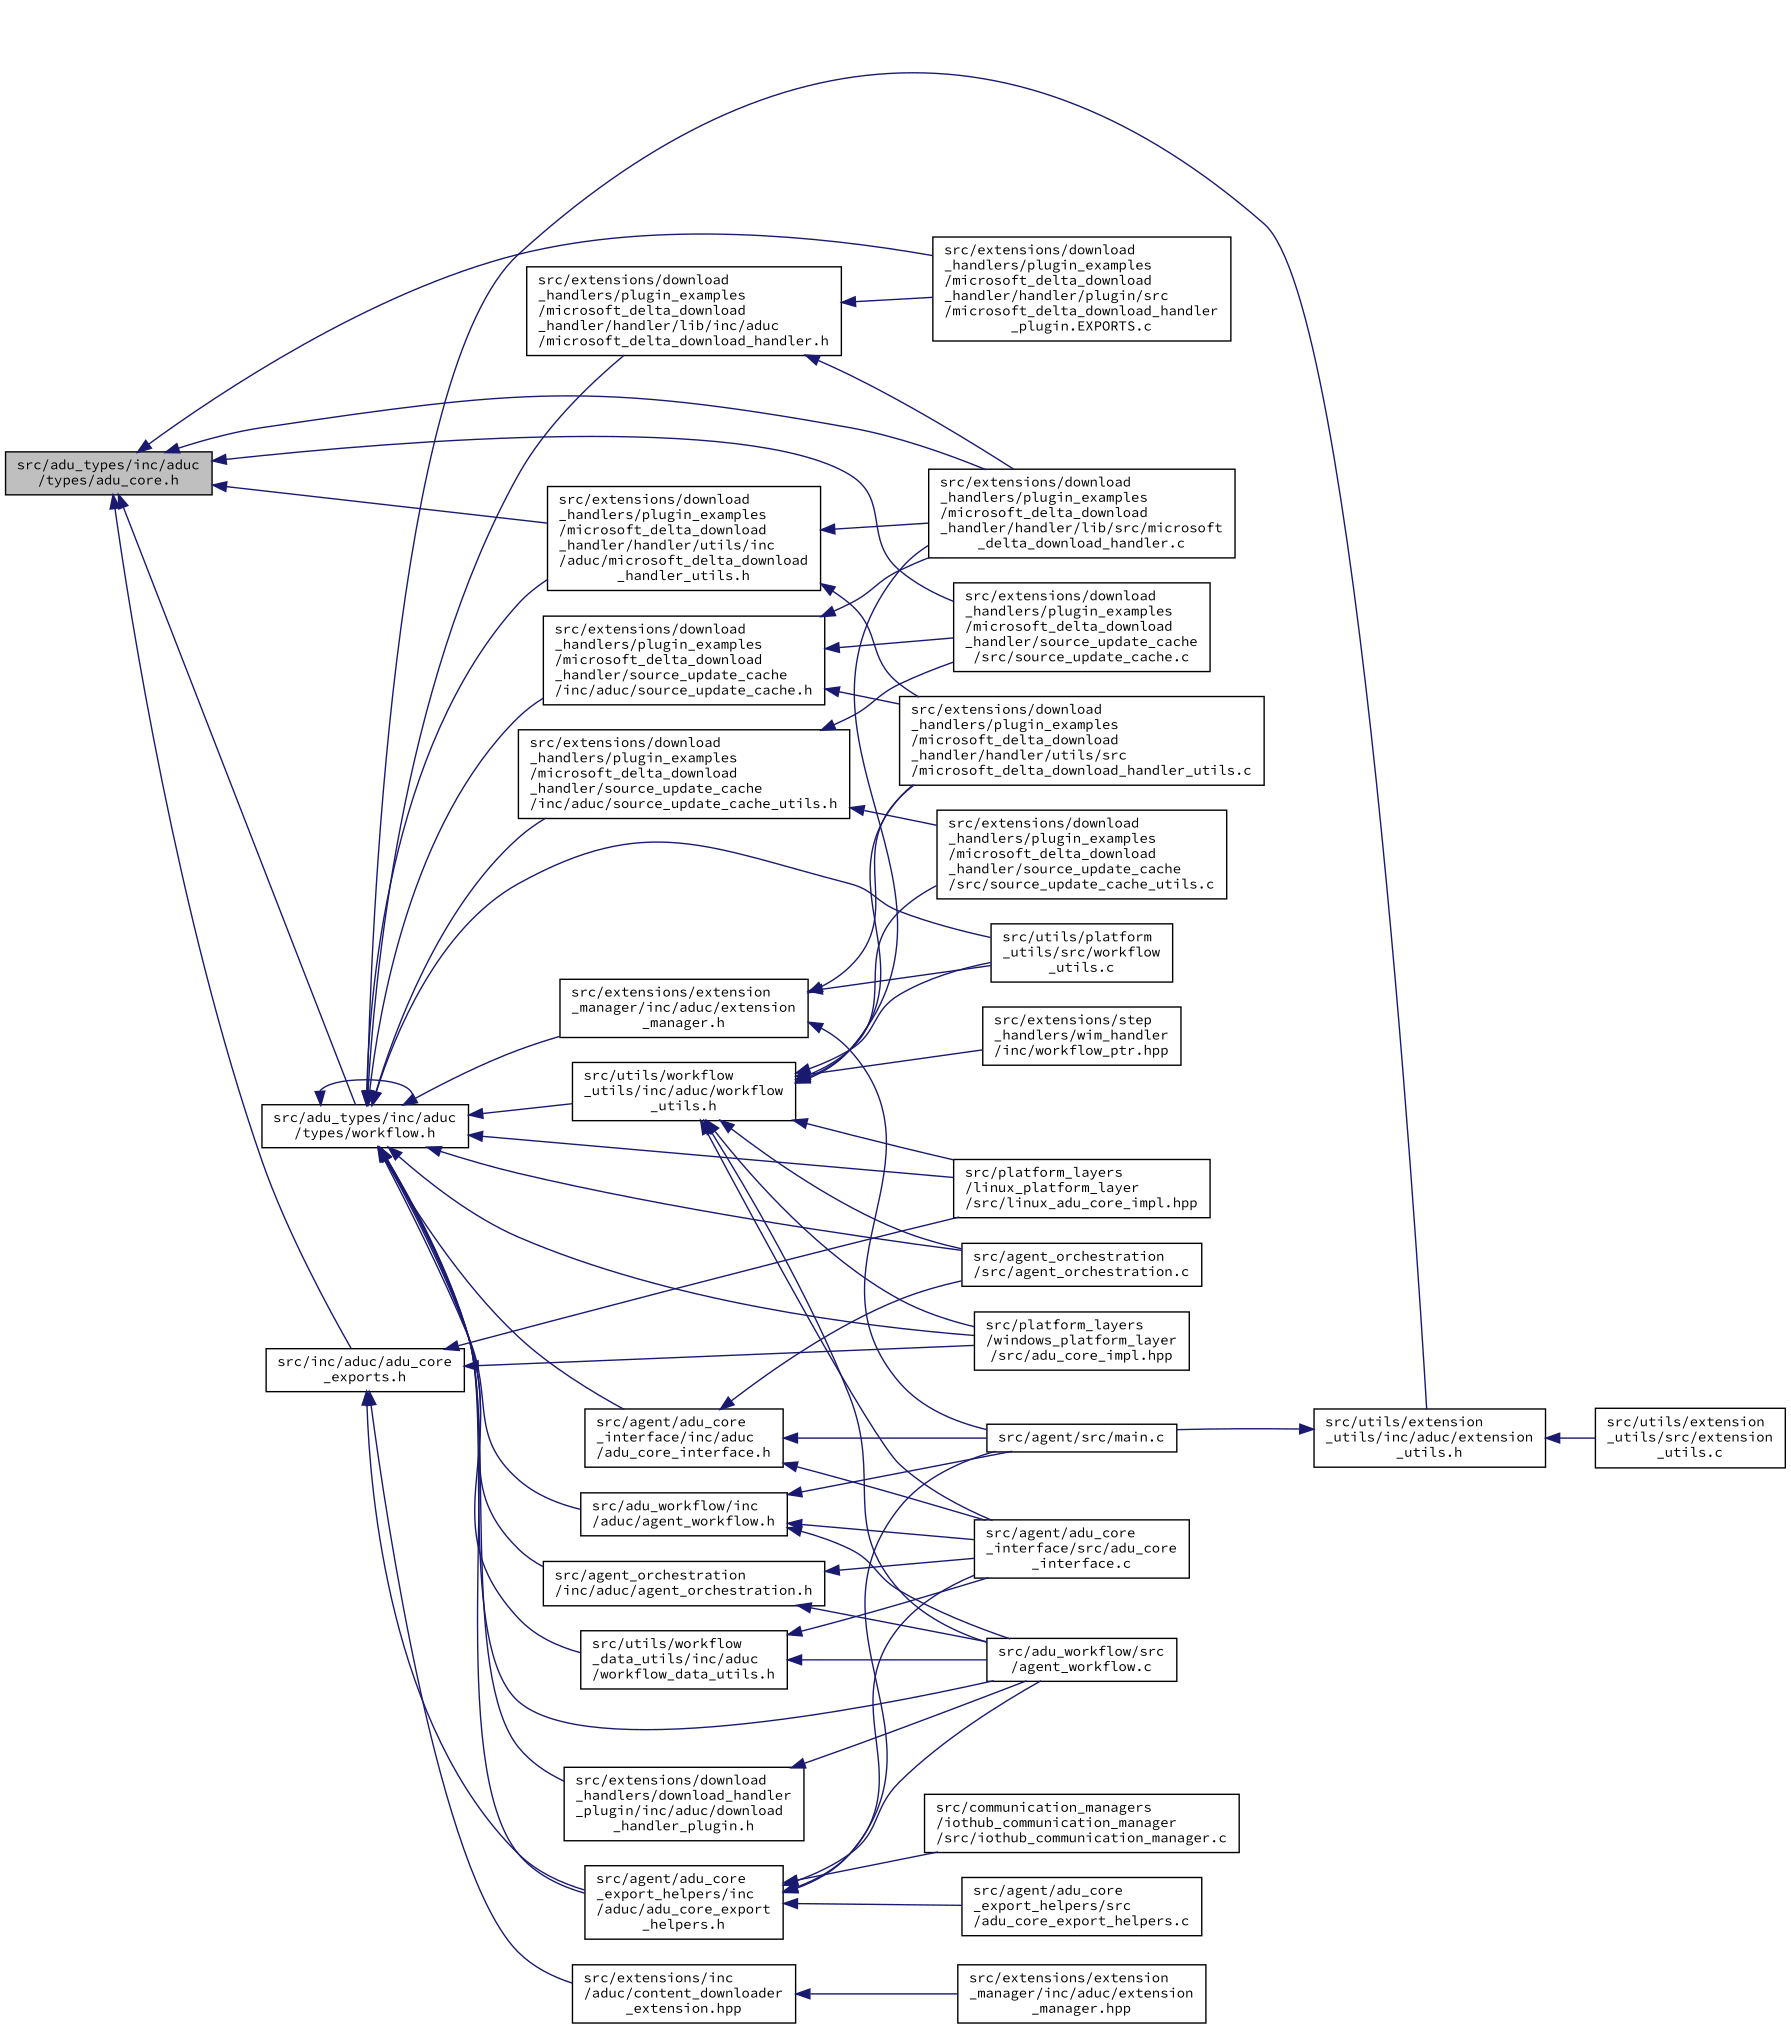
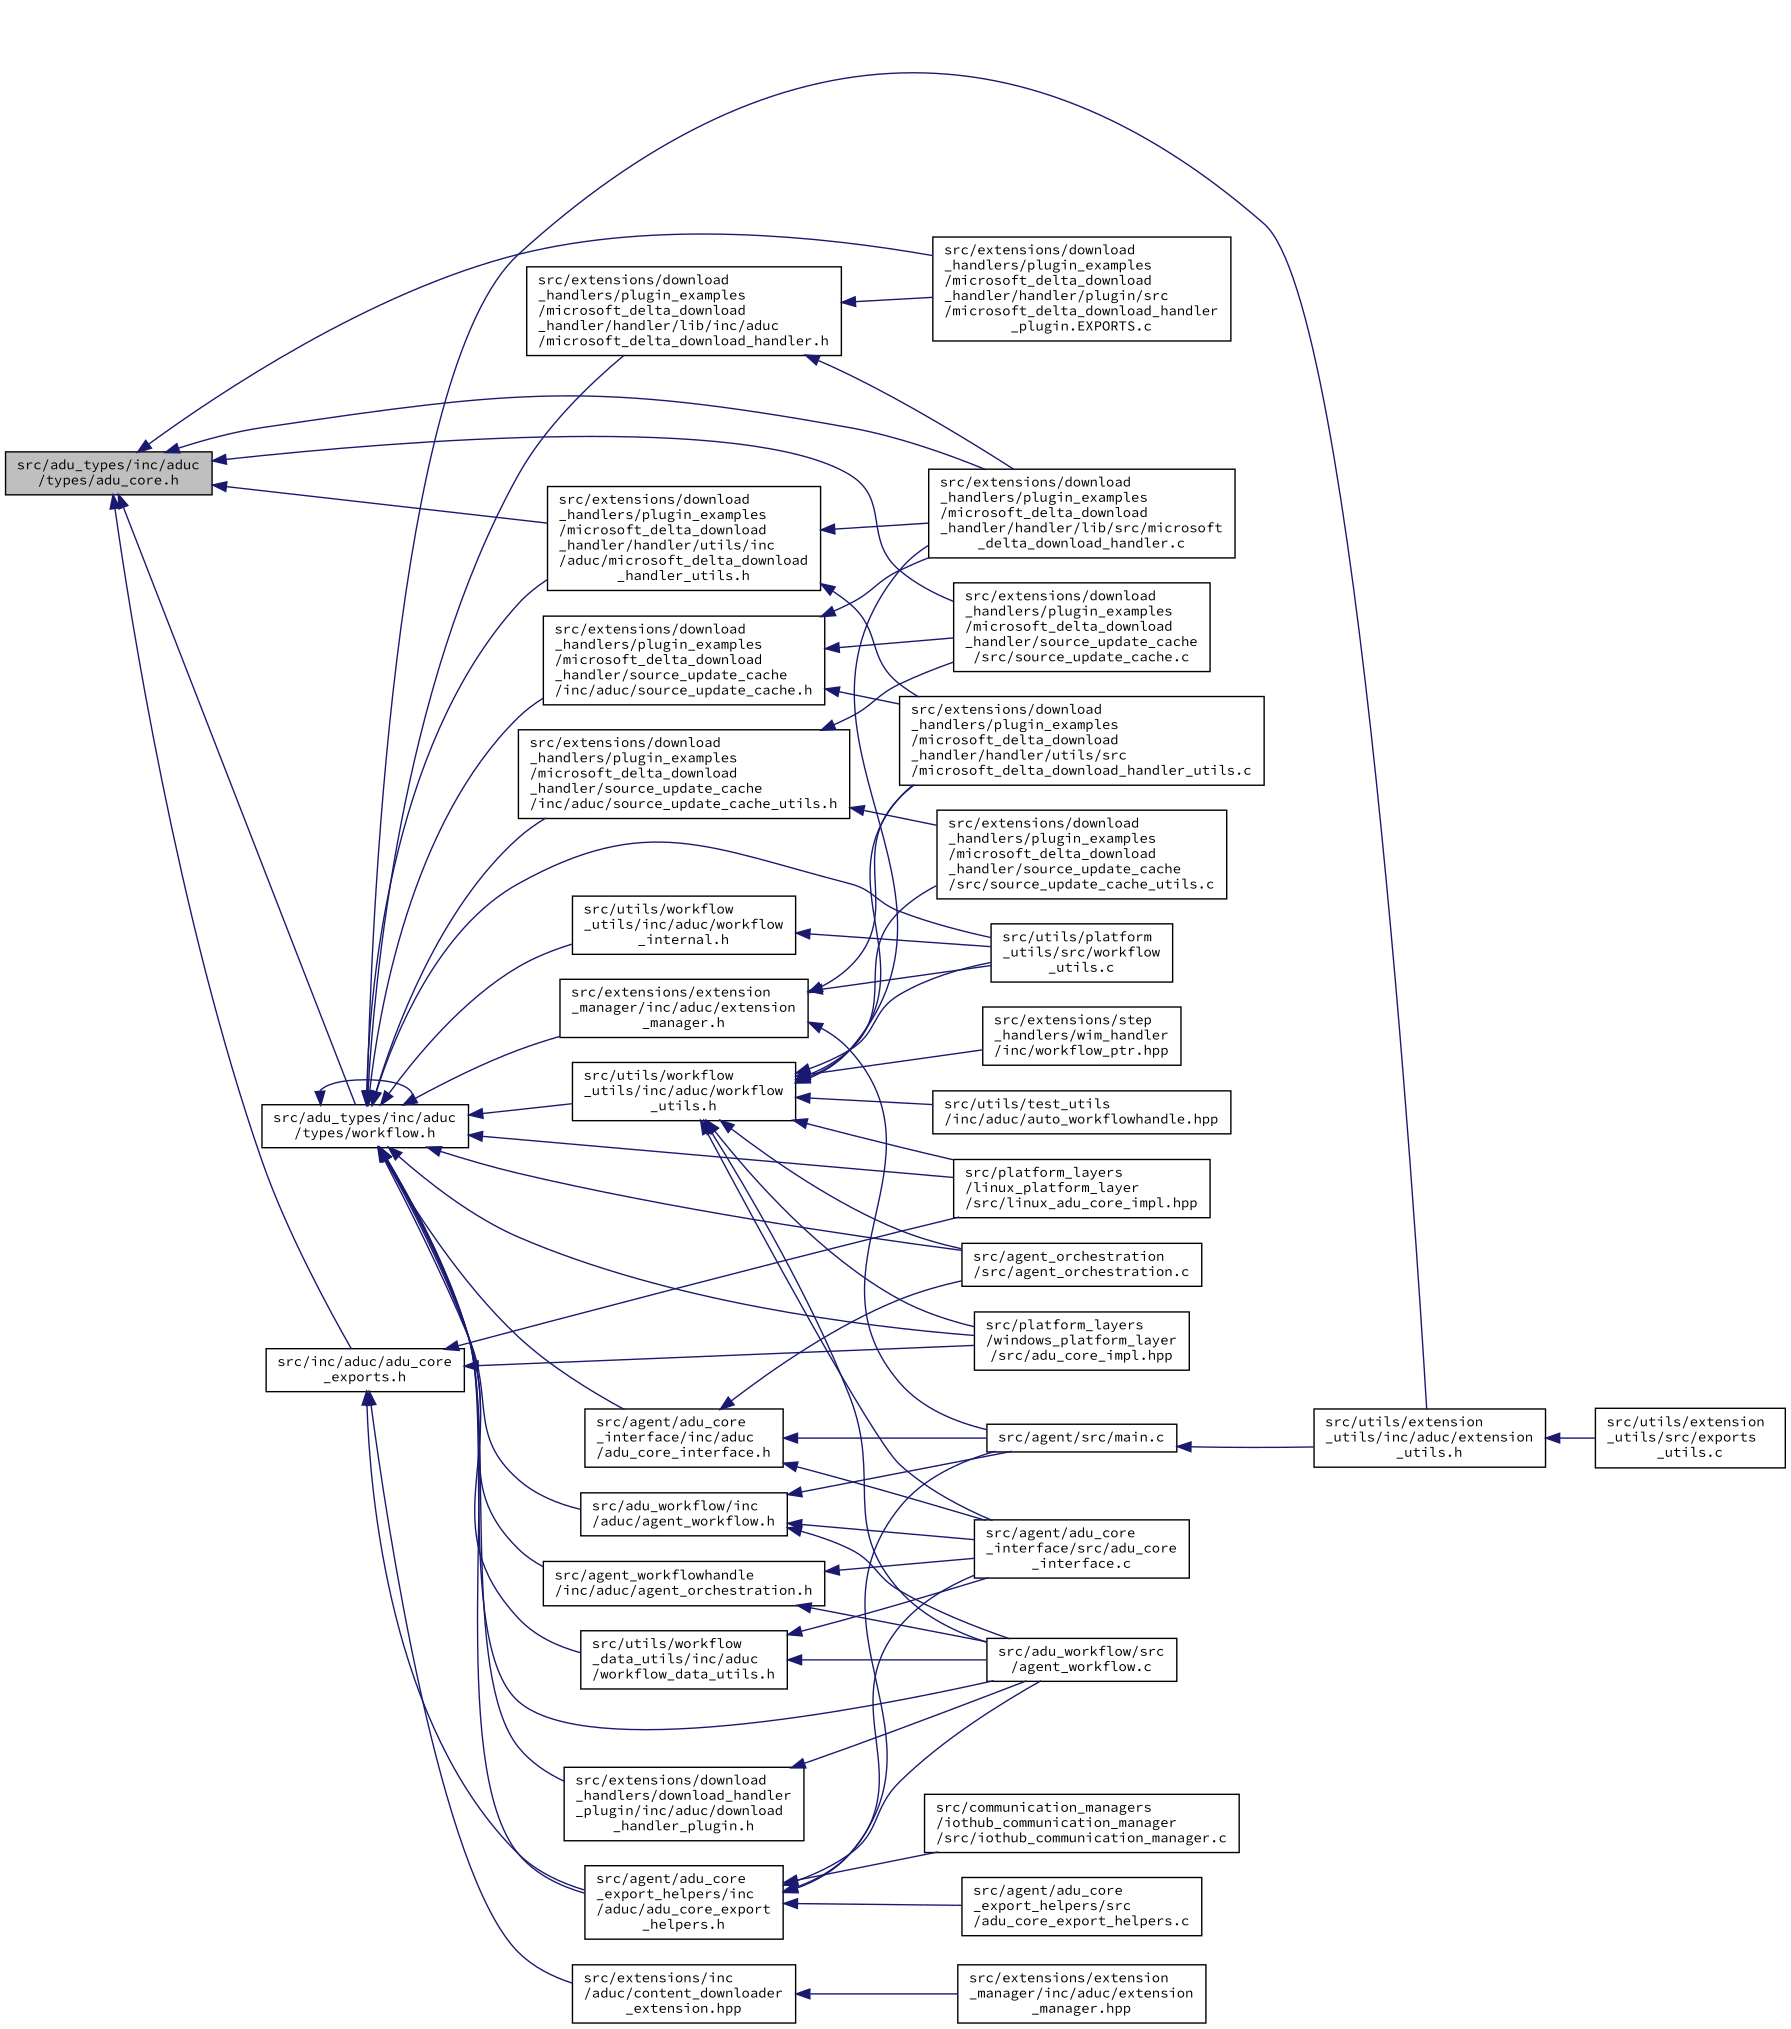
node "src/utils/workflow _utils/inc/aduc/workflow _internal.h": added
node "src/utils/test_utils /inc/aduc/auto_workflowhandle.hpp": added
edge "src/agent/src/main.c" -> "src/utils/extension _utils/inc/aduc/extension _utils.h": reversed
node "src/utils/extension _utils/src/extension _utils.c": label "src/utils/extension _utils/src/extension _utils.c" -> "src/utils/extension _utils/src/exports _utils.c"
node "src/agent_orchestration /inc/aduc/agent_orchestration.h": label "src/agent_orchestration /inc/aduc/agent_orchestration.h" -> "src/agent_workflowhandle /inc/aduc/agent_orchestration.h"
